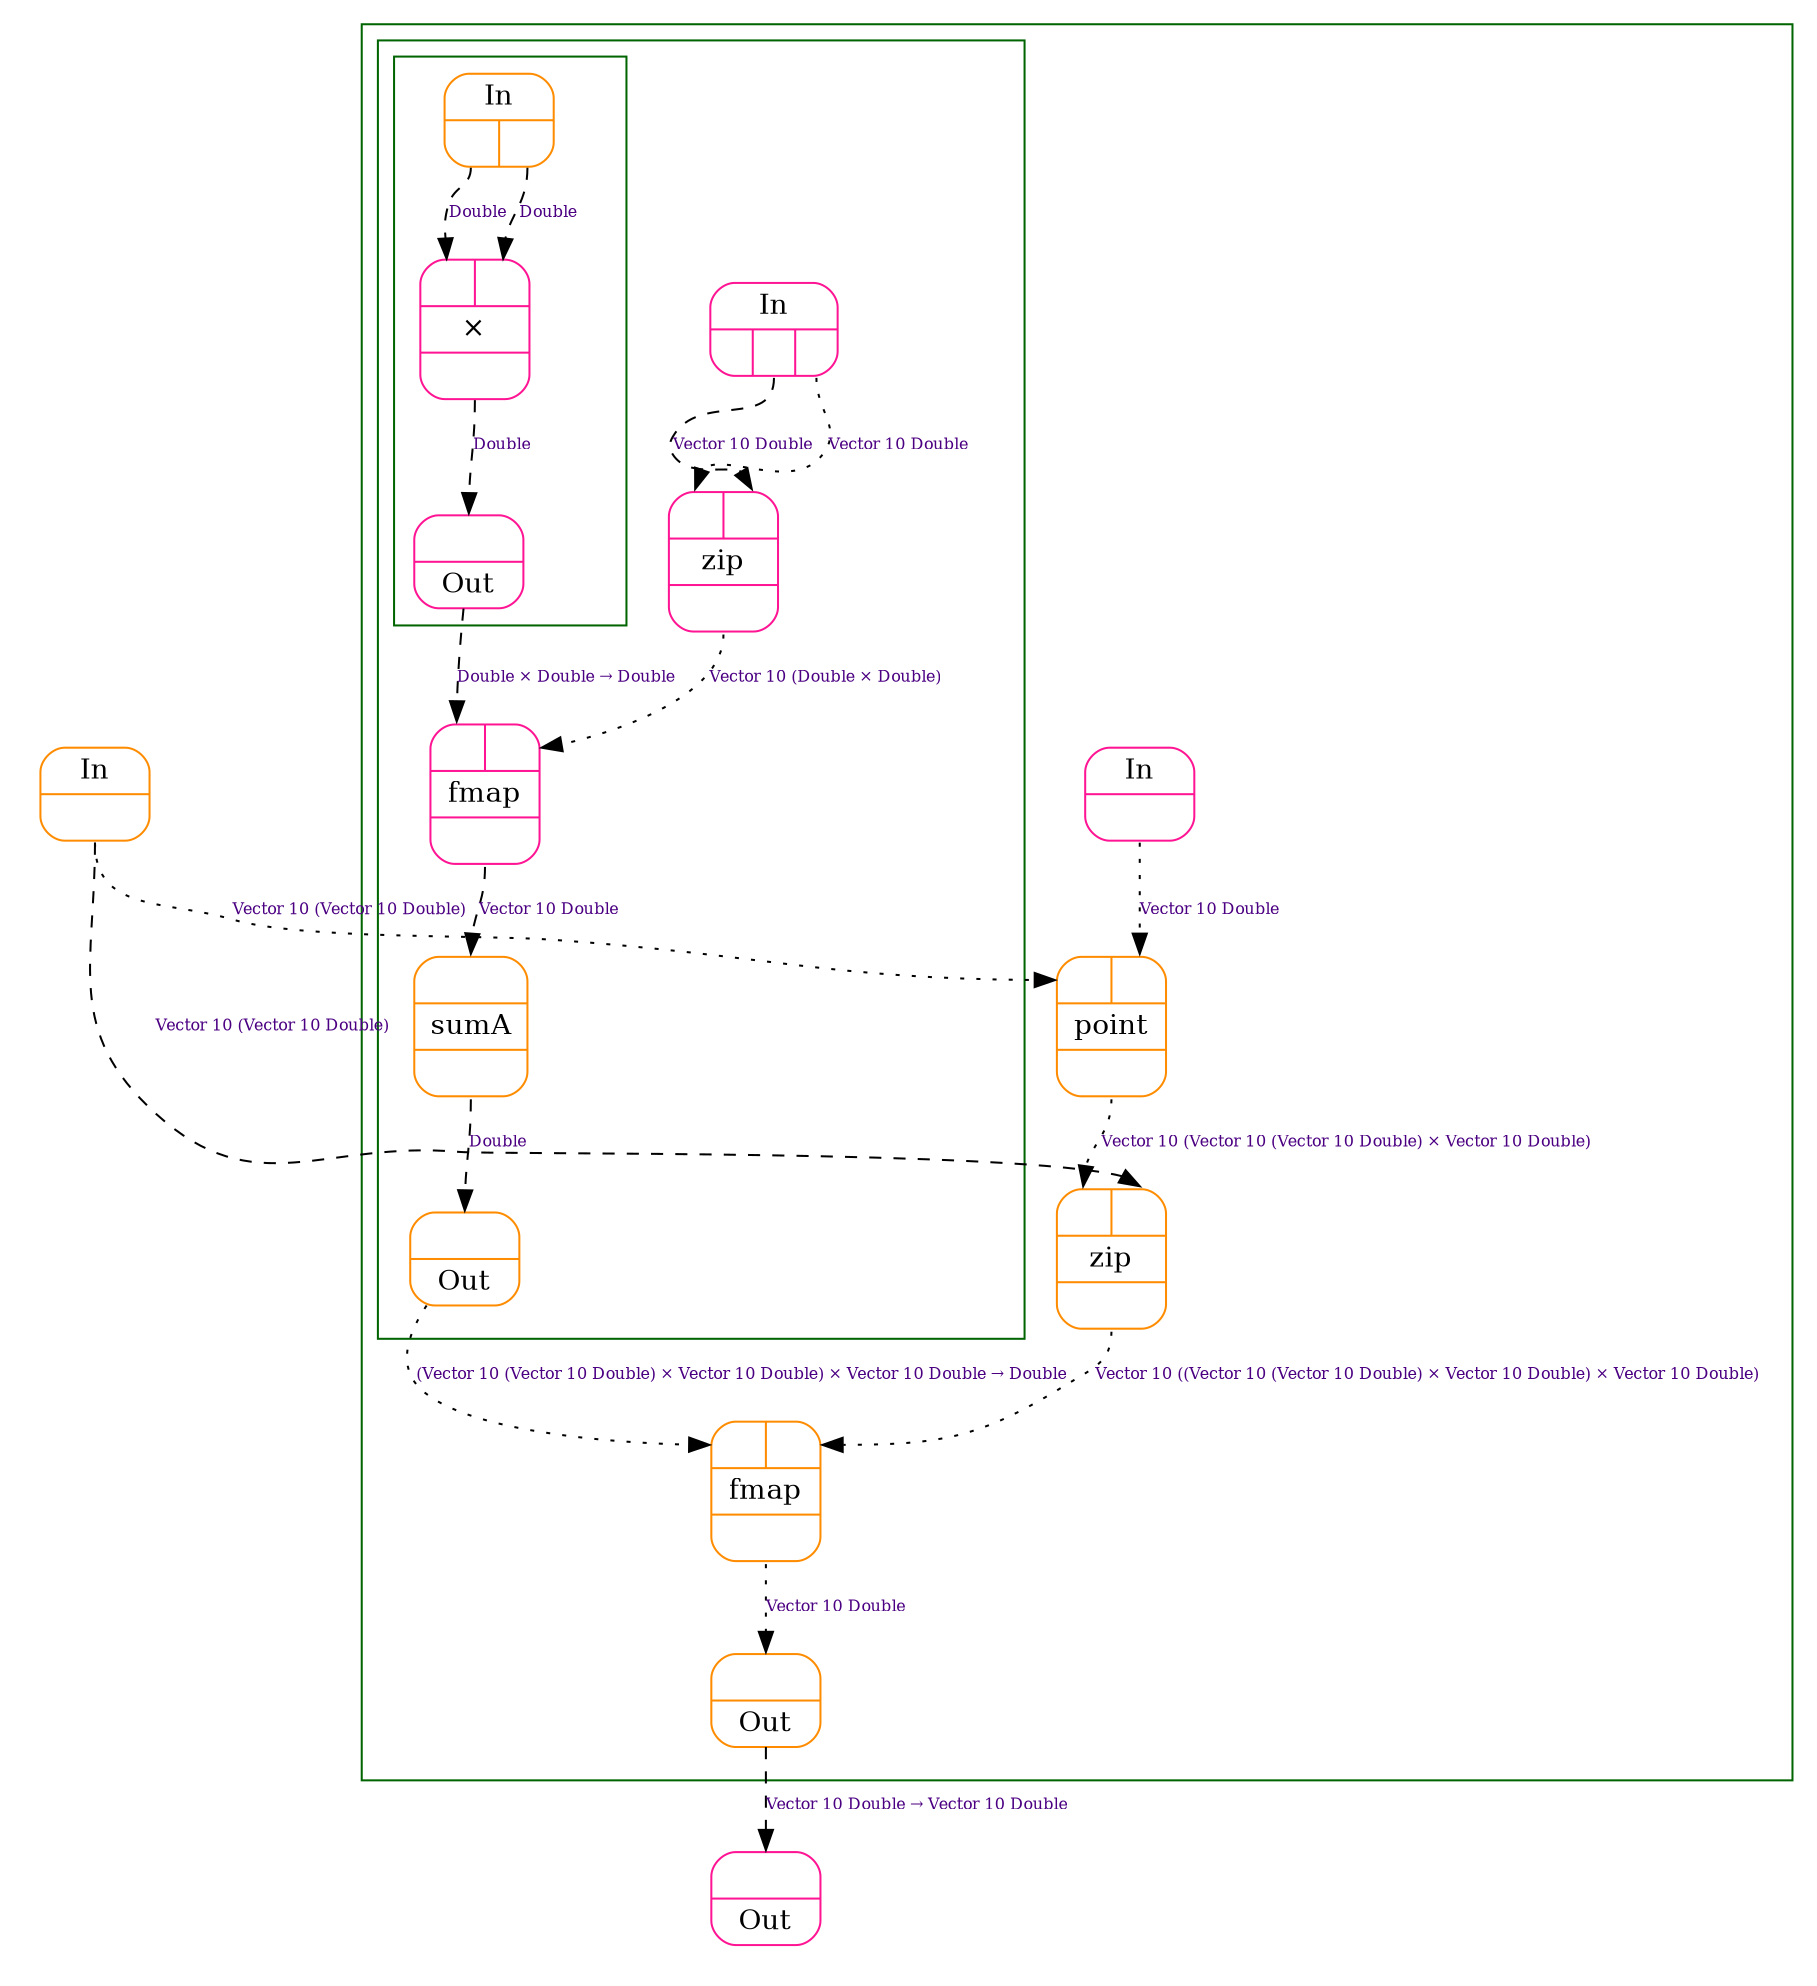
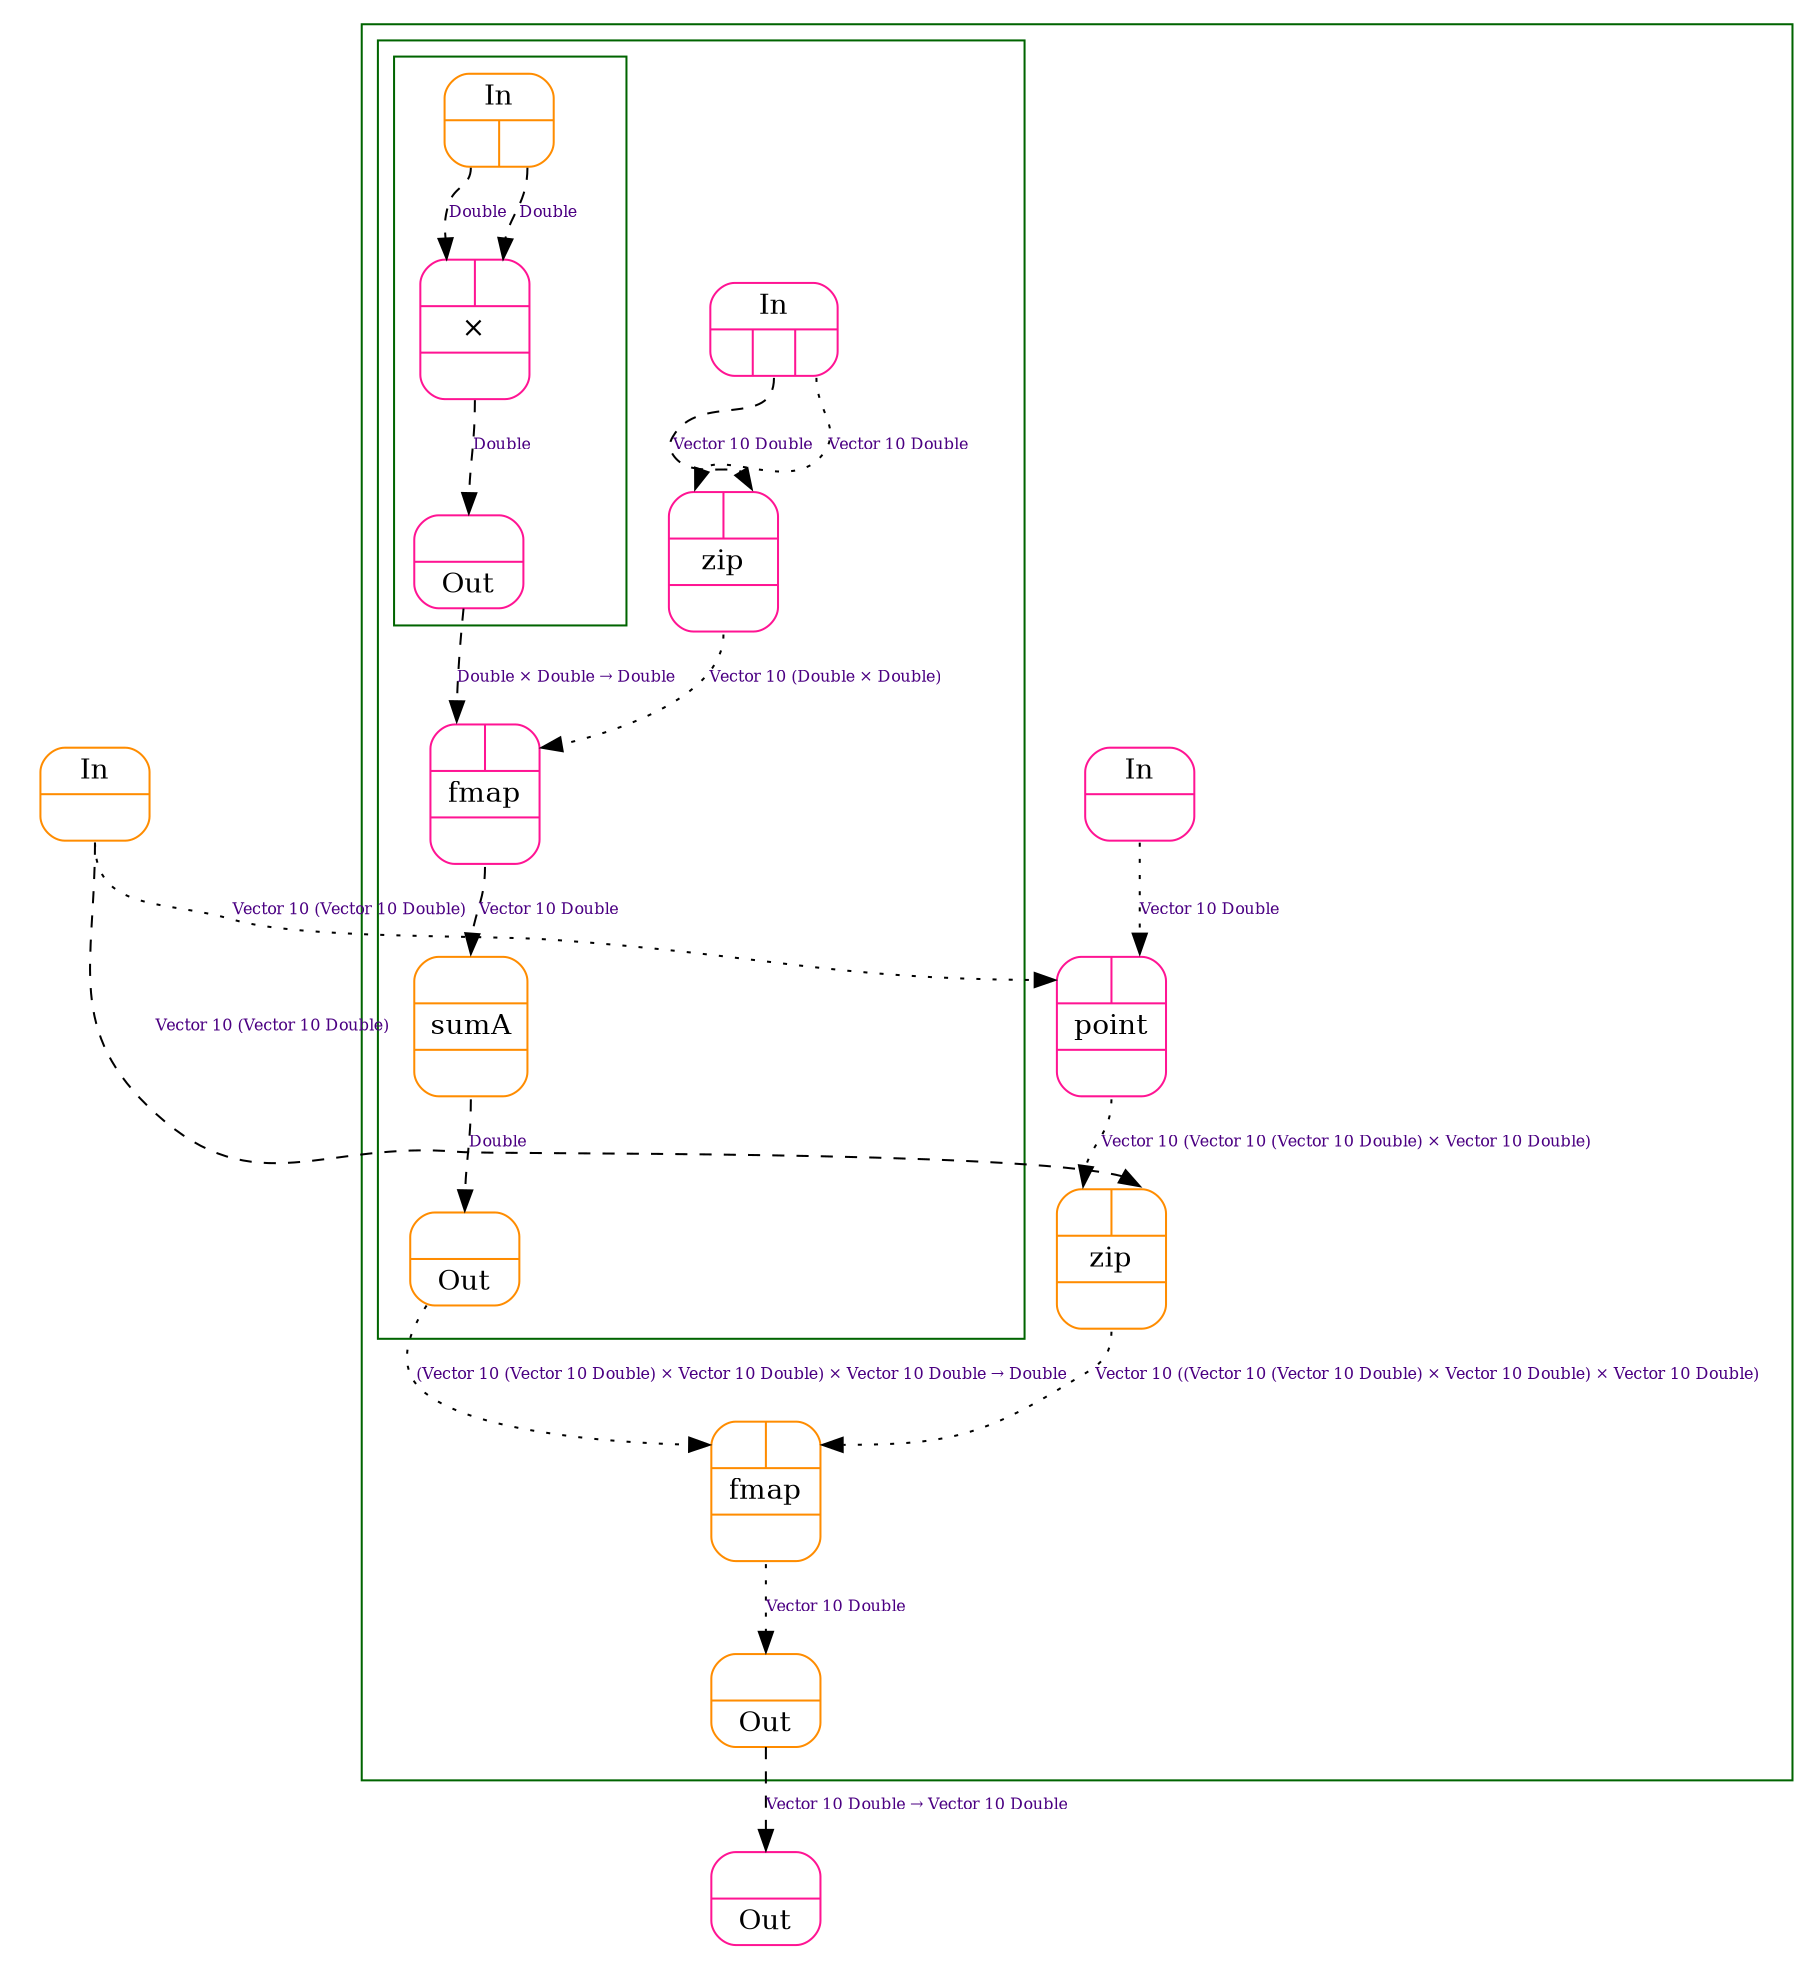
node "point": color darkorange -> deeppink
